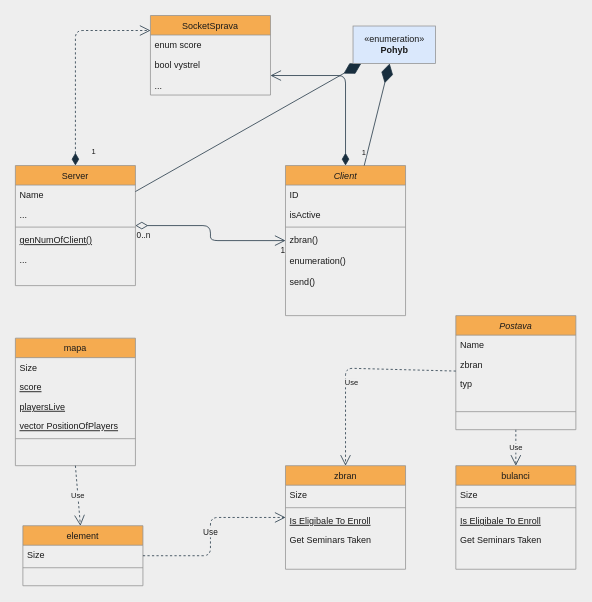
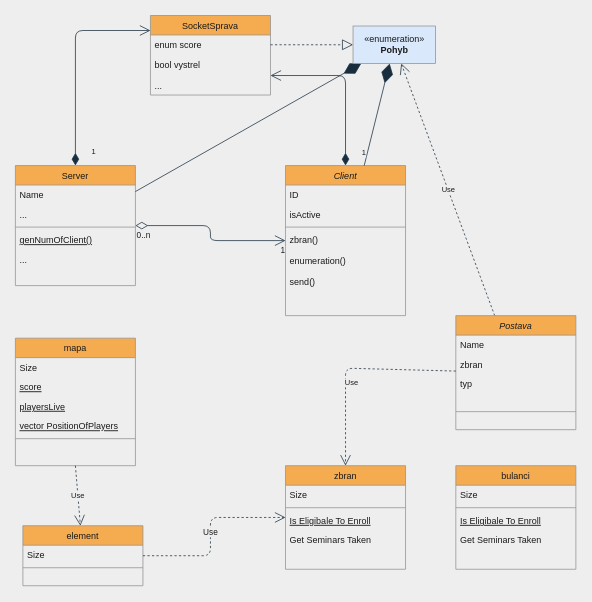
edge "enum score" -> "«enumeration» Pohyb": added
edge "SocketSprava" -- "Server": style dashed -> solid
edge "Postava" -> "bulanci": now "Postava" -> "«enumeration» Pohyb"
